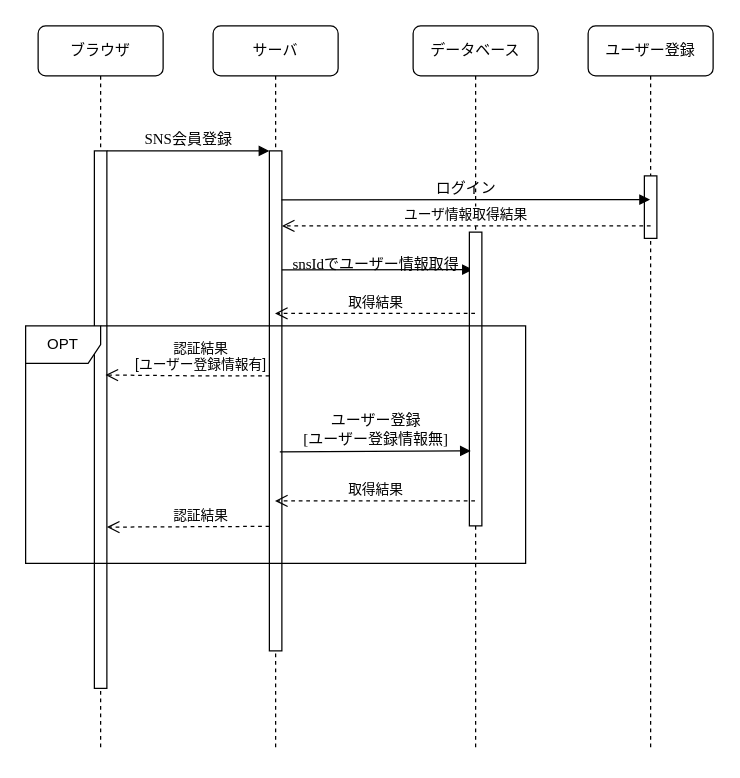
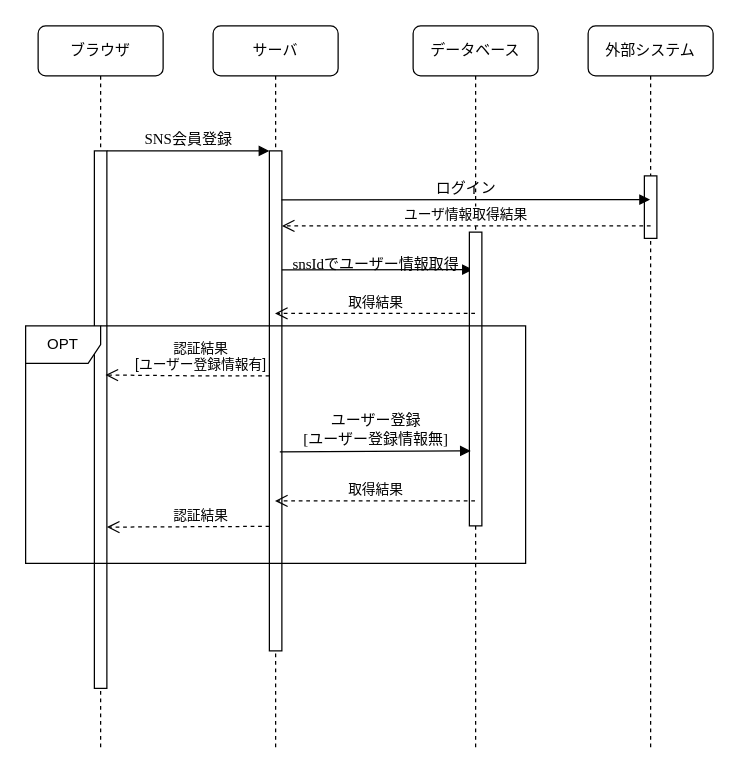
node "ユーザー登録": label "ユーザー登録" -> "外部システム"
